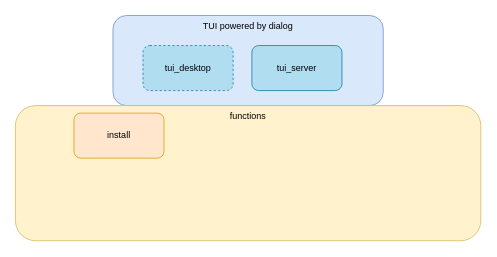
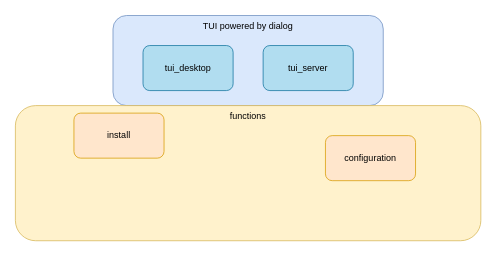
node "tui_desktop": style dashed -> solid
node "tui_server": moved (297, 68) -> (308, 68)
node "configuration": added
